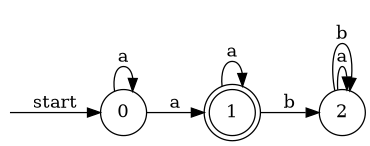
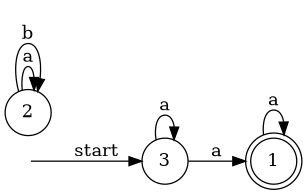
node "0": label "0" -> "3"
edge "1" -> "2": removed, label "b"
